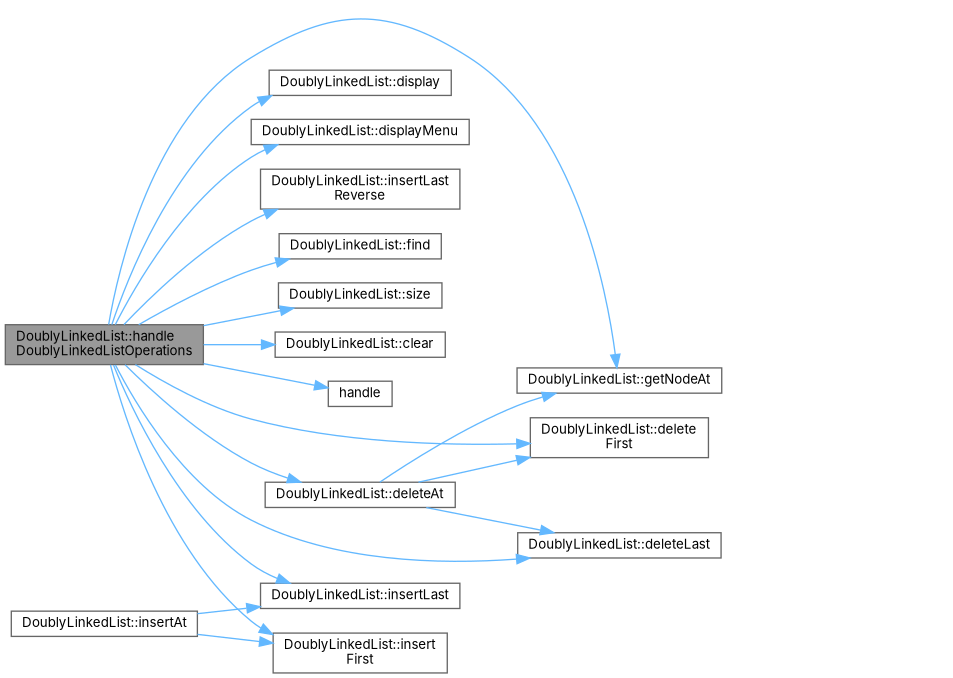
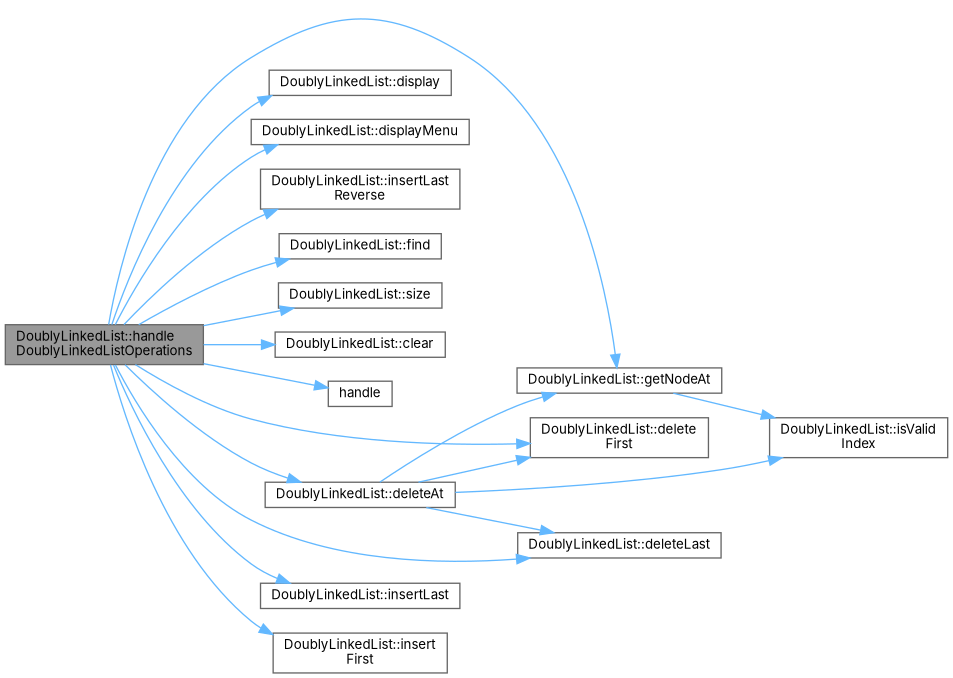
node "DoublyLinkedList::isValid Index": added
node "DoublyLinkedList::insertAt": removed
